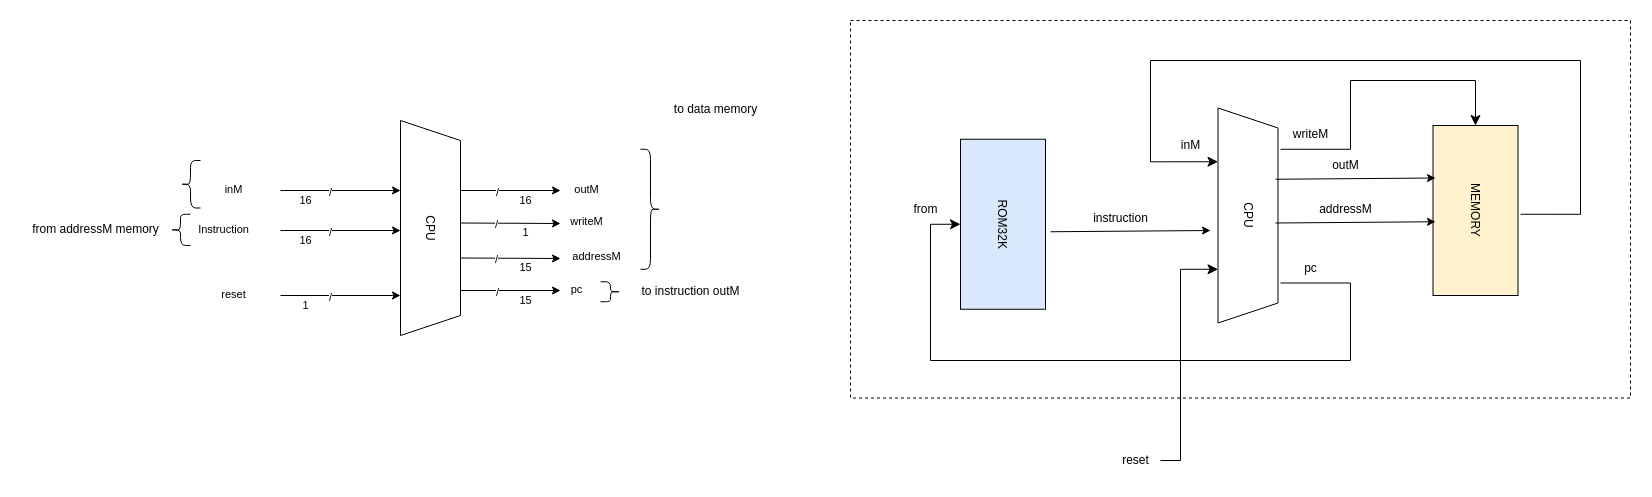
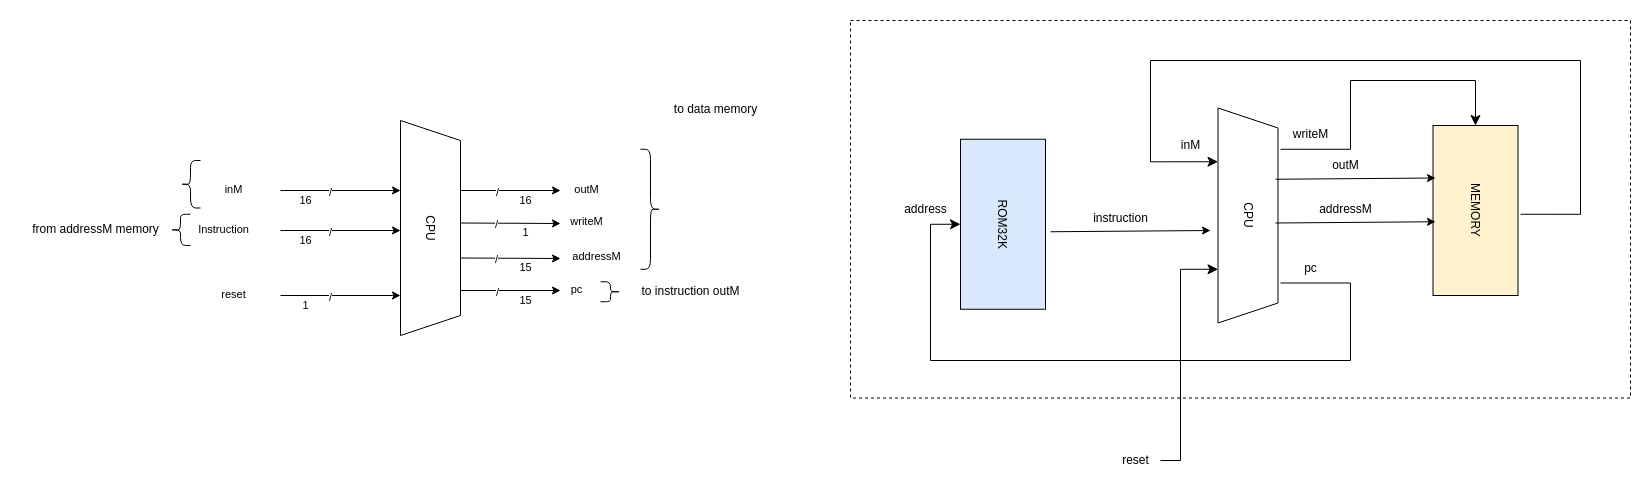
node "from": label "from" -> "address"
